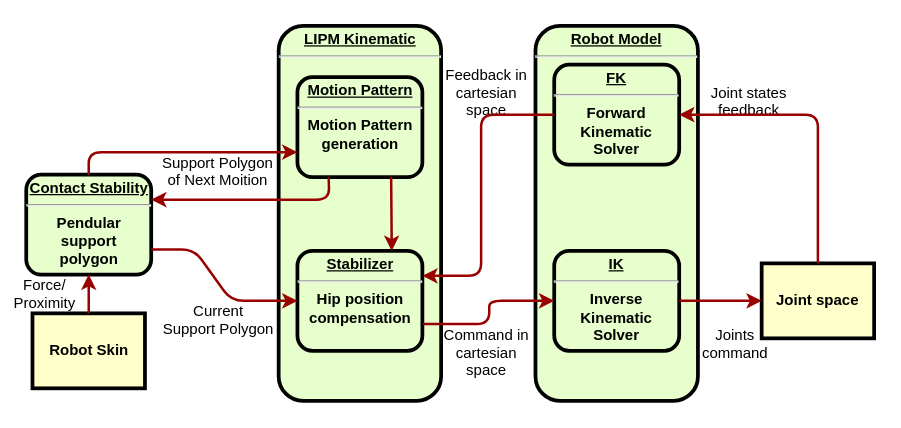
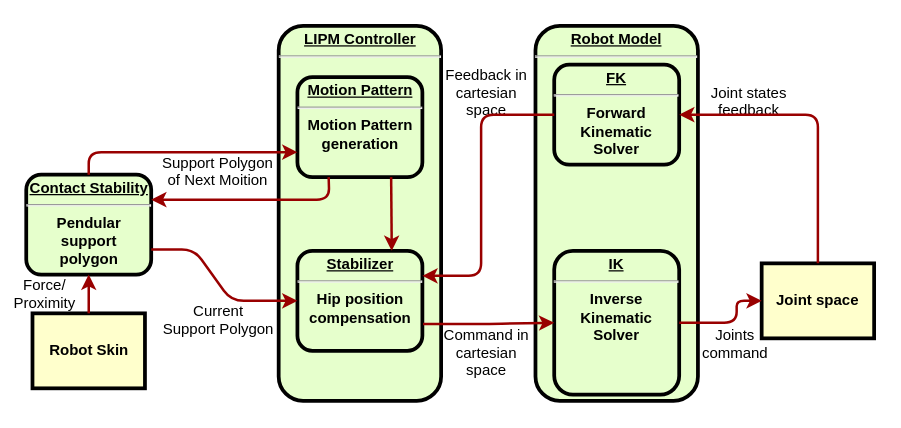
node "LIPM Kinematic": label "LIPM Kinematic" -> "LIPM Controller"
node "IK Inverse Kinematic Solver": size 125x100 -> 125x144
